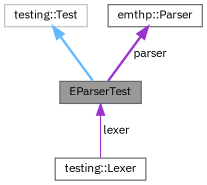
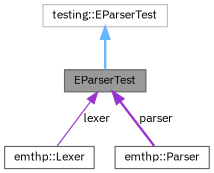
node "testing::Test": label "testing::Test" -> "testing::EParserTest"
edge "EParserTest" -> "emthp::Parser": reversed
node "testing::Lexer": label "testing::Lexer" -> "emthp::Lexer"
